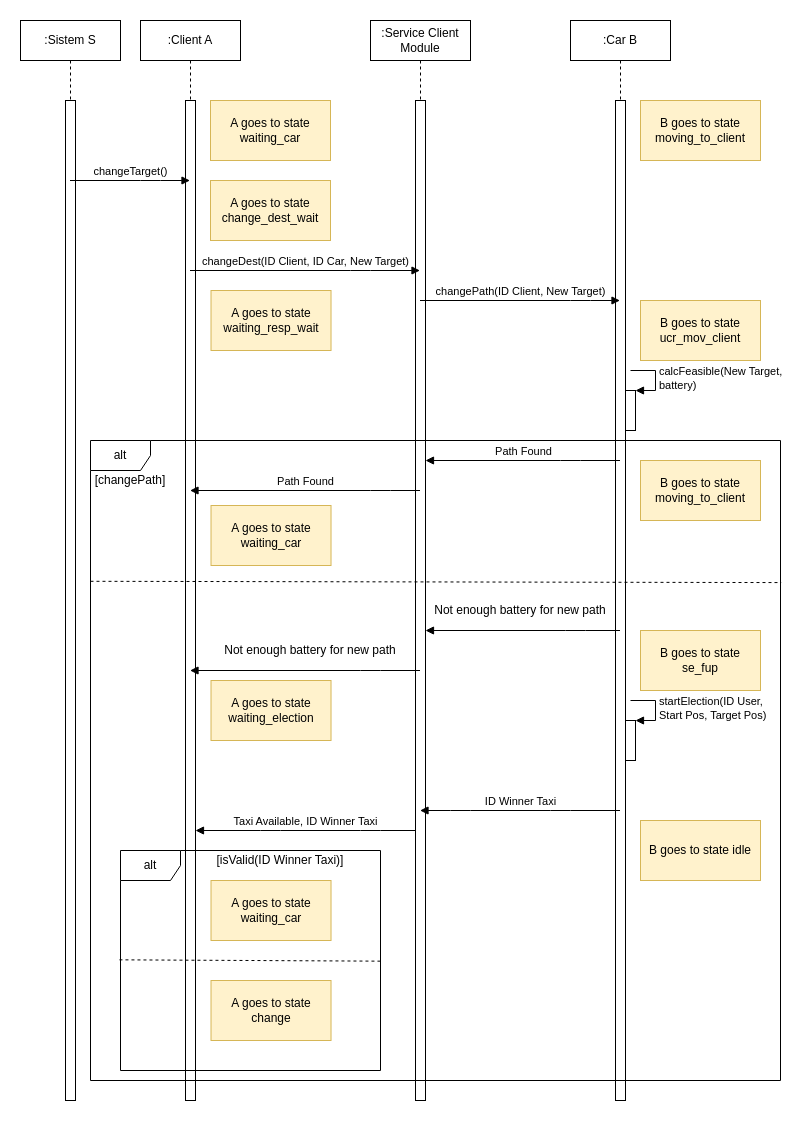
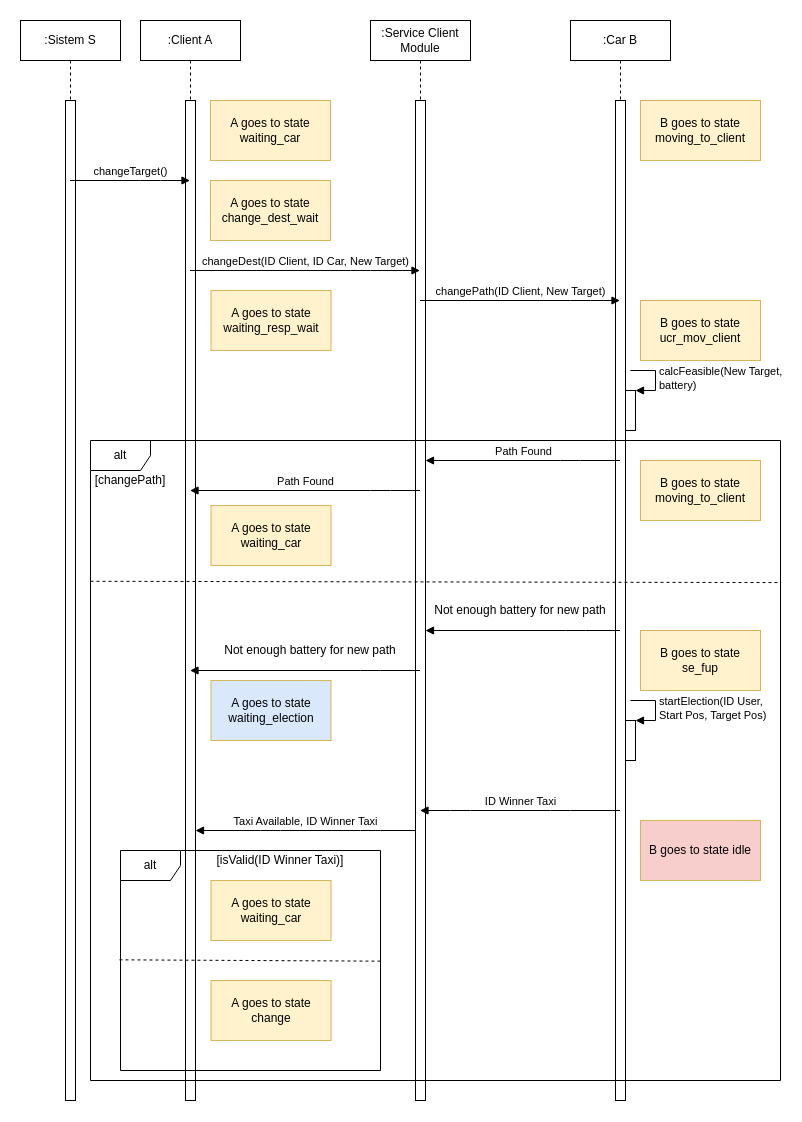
node "A goes to state waiting_election": fillcolor #fff2cc -> #dae8fc
node "B goes to state idle": fillcolor #fff2cc -> #f8cecc
